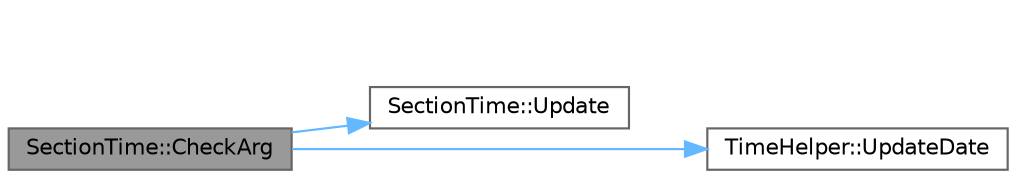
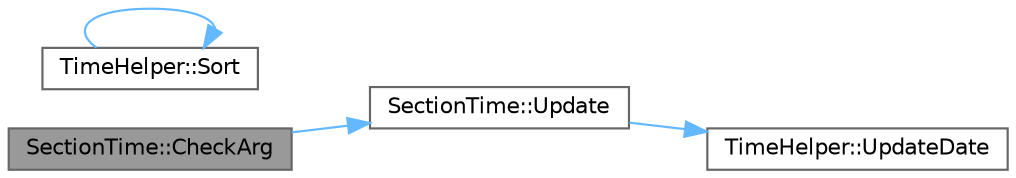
node "TimeHelper::Sort": added
edge "SectionTime::CheckArg" -> "TimeHelper::UpdateDate": now "SectionTime::Update" -> "TimeHelper::UpdateDate"
